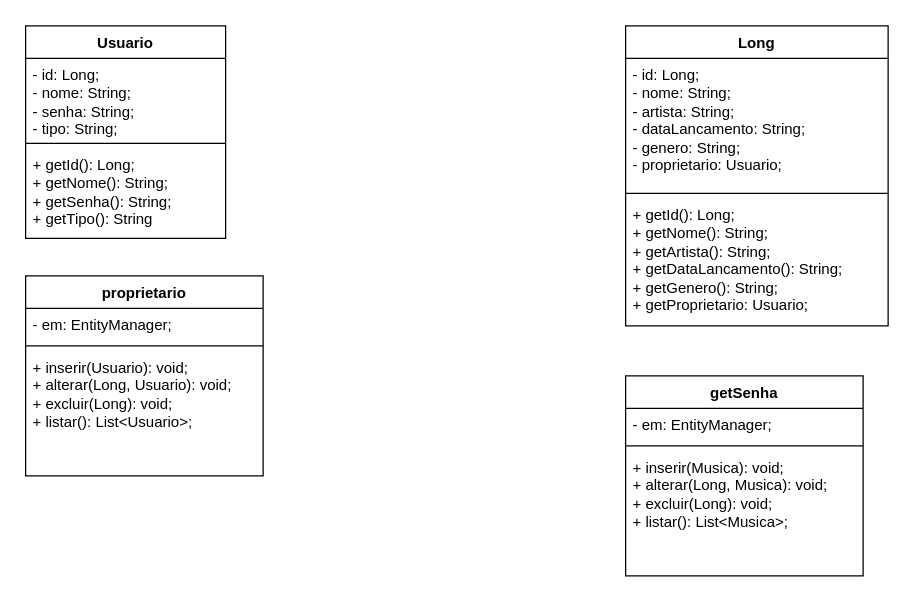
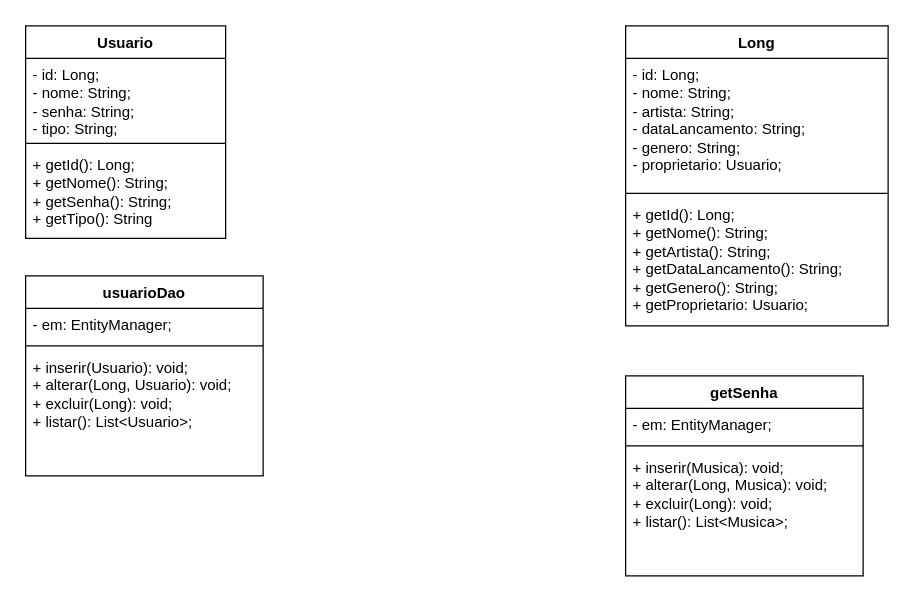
node "proprietario": label "proprietario" -> "usuarioDao"
